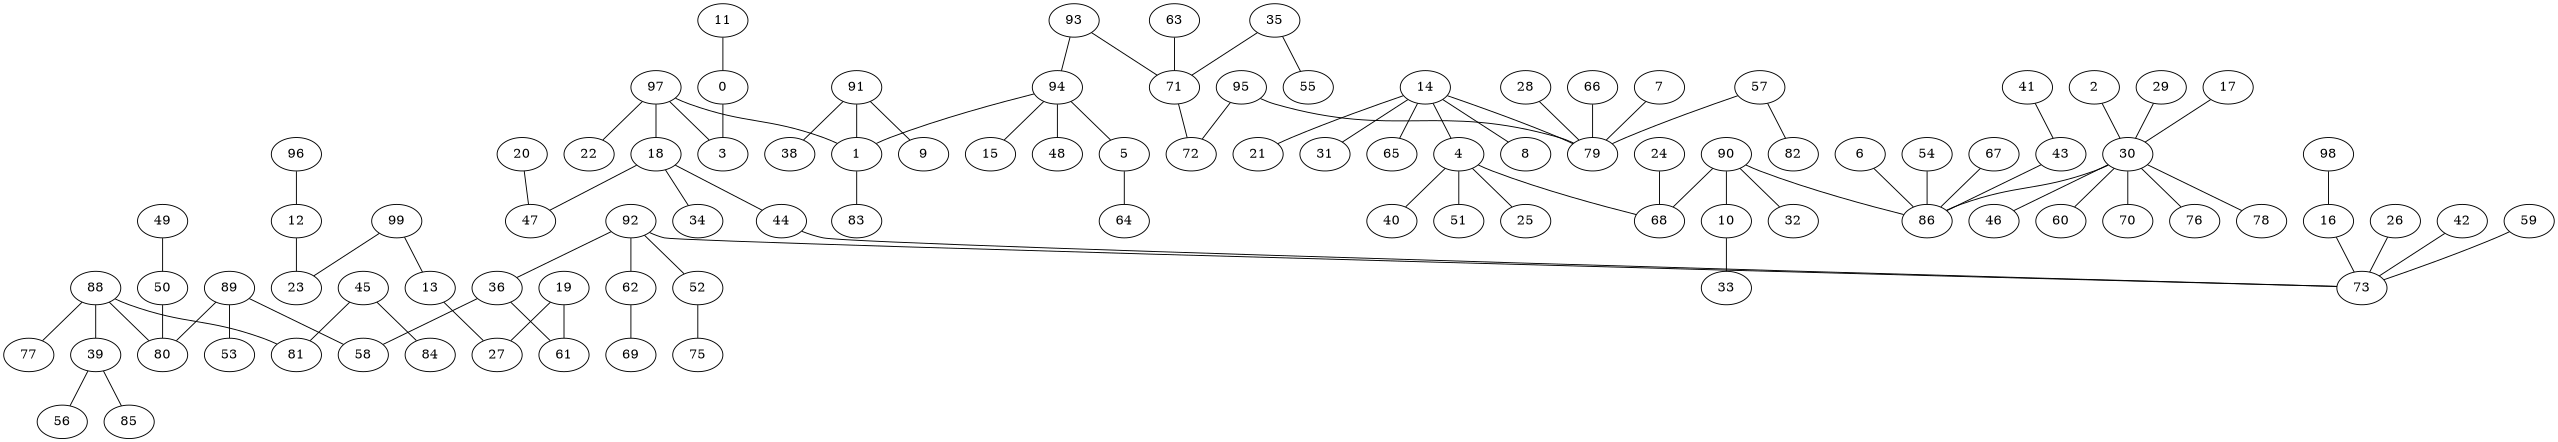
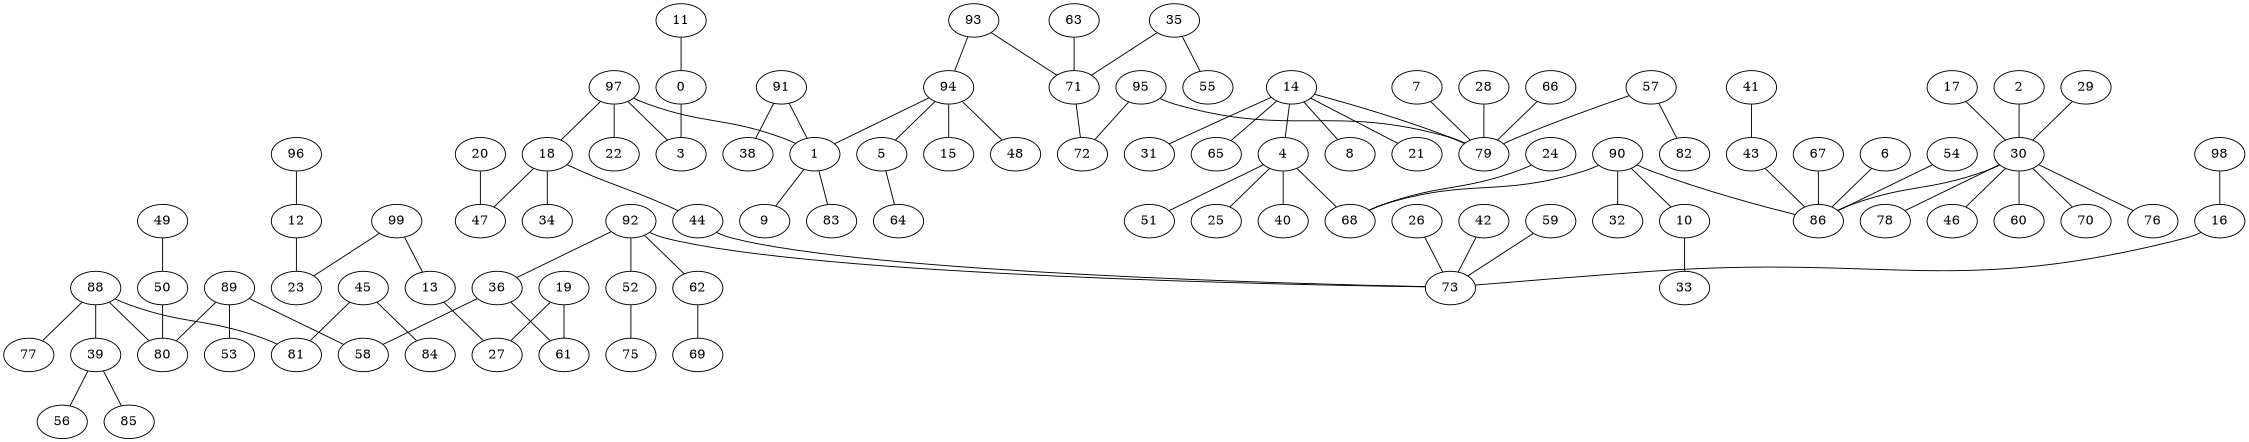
edge "91" -- "9": now "1" -- "9"
